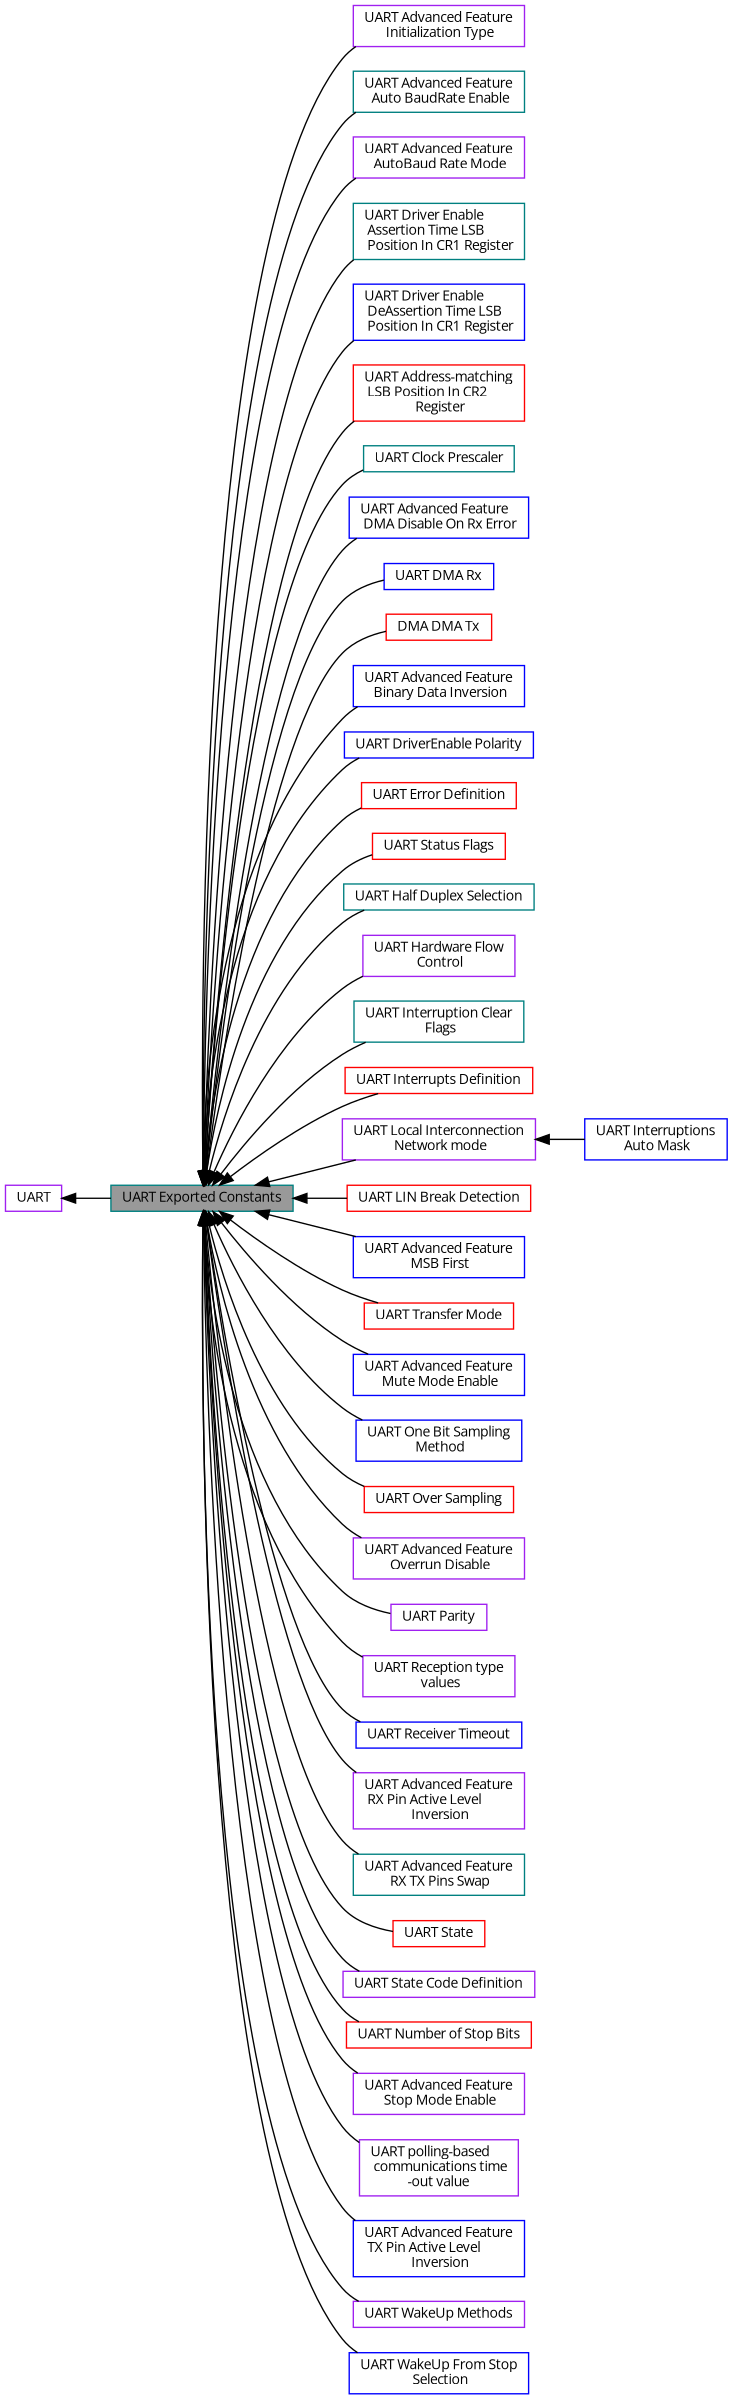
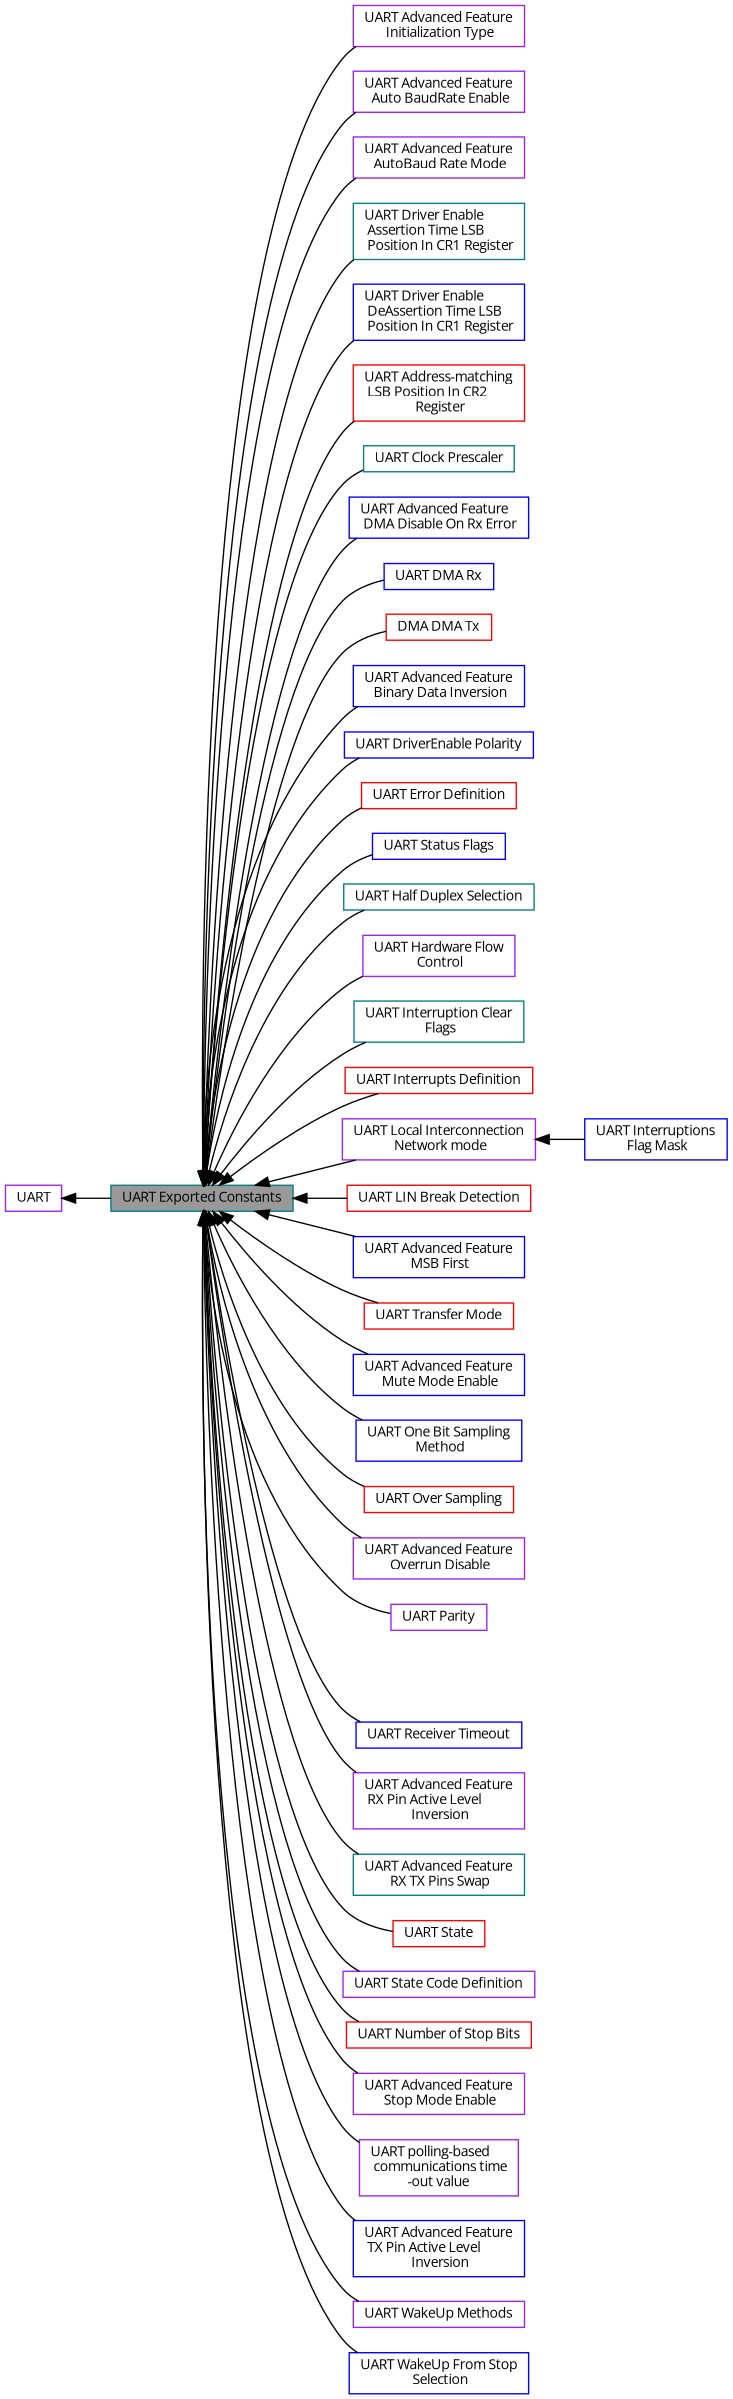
node "UART Advanced Feature Auto BaudRate Enable": color teal -> purple
node "UART Status Flags": color red -> blue
node "UART Interruptions Auto Mask": label "UART Interruptions Auto Mask" -> "UART Interruptions Flag Mask"
node "UART Reception type values": removed
